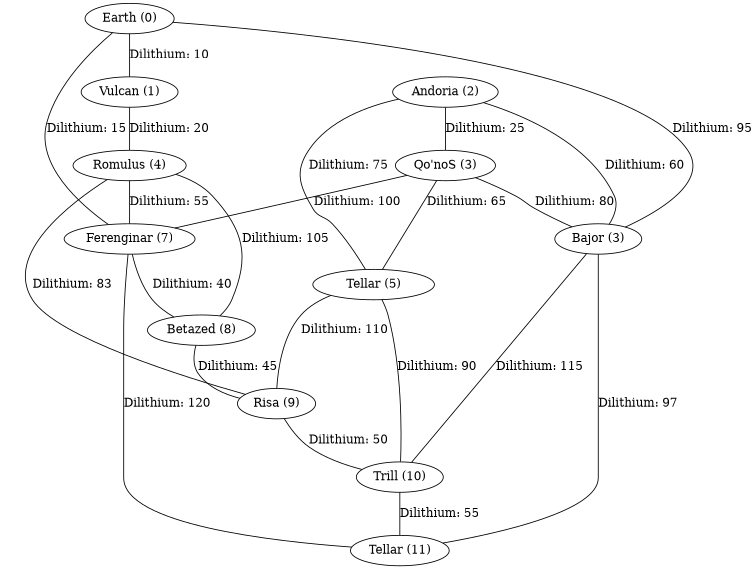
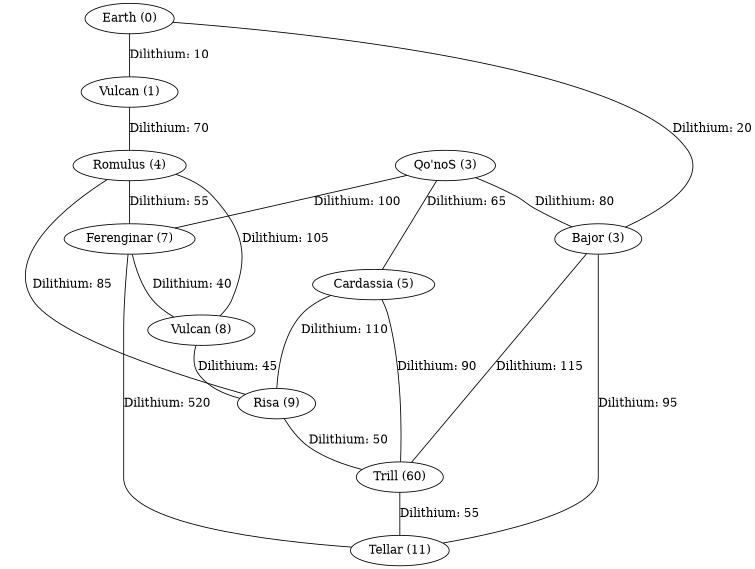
node "Andoria (2)": removed
edge "Earth (0)" -- "Ferenginar (7)": removed, label "Dilithium: 15"
edge "Vulcan (1)" -- "Romulus (4)": label "Dilithium: 20" -> "Dilithium: 70"
edge "Earth (0)" -- "Bajor (3)": label "Dilithium: 95" -> "Dilithium: 20"
edge "Romulus (4)" -- "Risa (9)": label "Dilithium: 83" -> "Dilithium: 85"
node "Tellar (5)": label "Tellar (5)" -> "Cardassia (5)"
node "Betazed (8)": label "Betazed (8)" -> "Vulcan (8)"
edge "Ferenginar (7)" -- "Tellar (11)": label "Dilithium: 120" -> "Dilithium: 520"
edge "Bajor (3)" -- "Tellar (11)": label "Dilithium: 97" -> "Dilithium: 95"
node "Trill (10)": label "Trill (10)" -> "Trill (60)"
